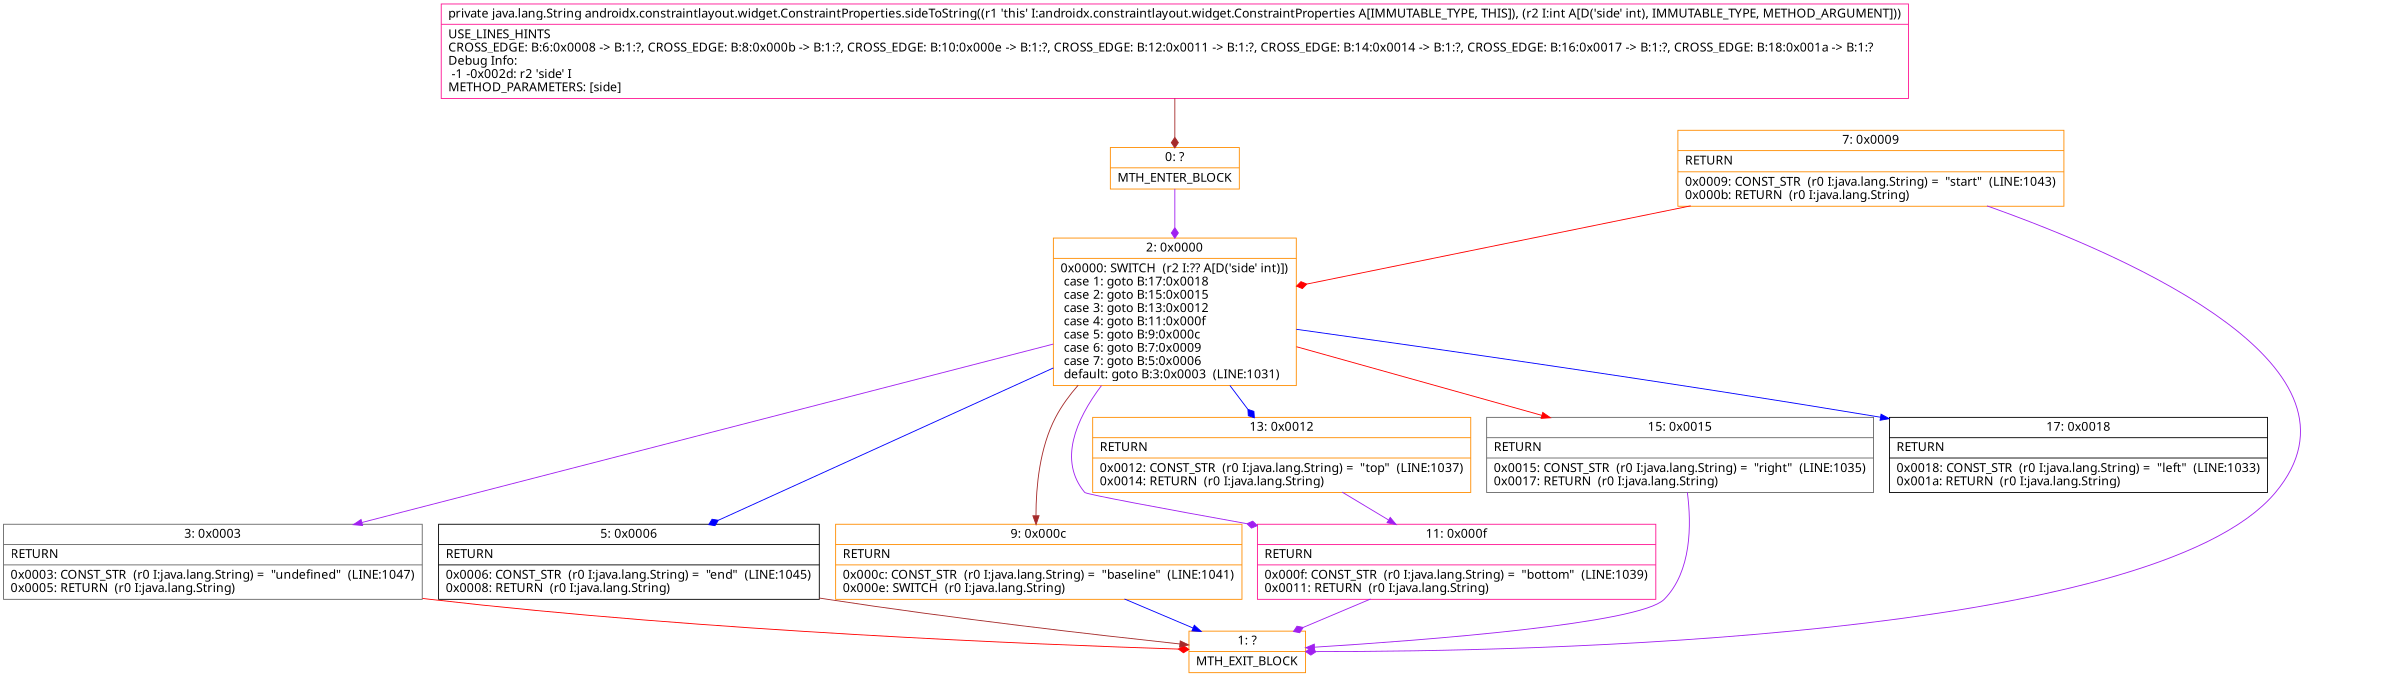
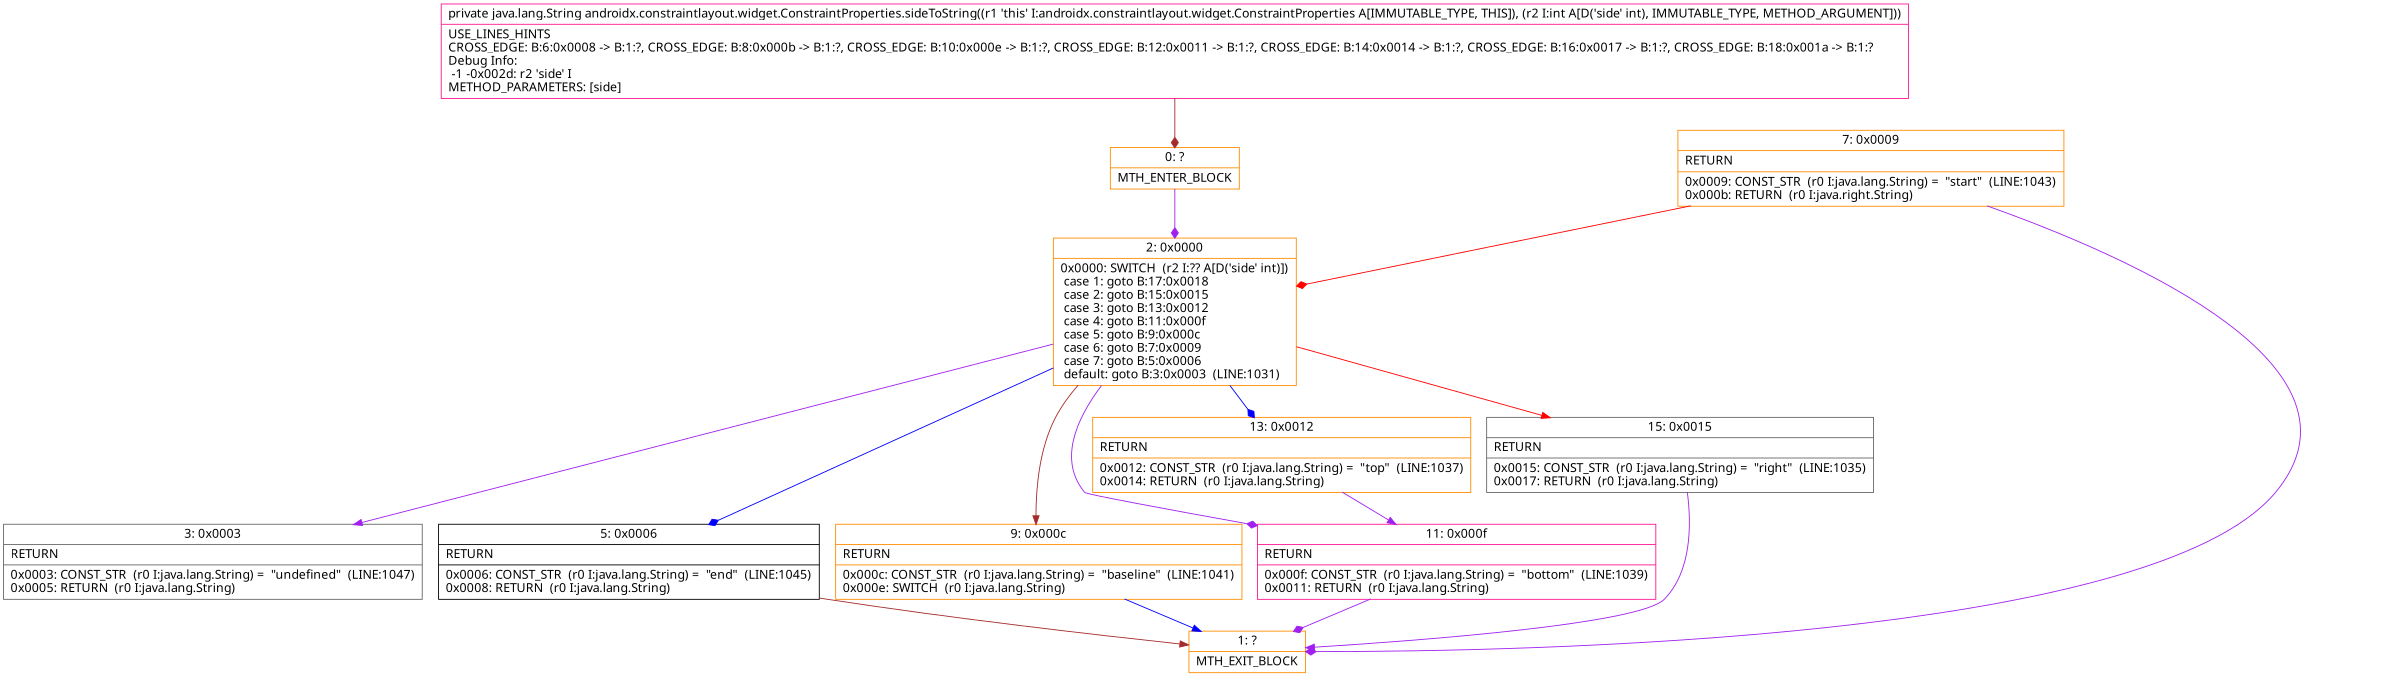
node "7: 0x0009": text "0x000b: RETURN  (r0 I:java.lang.String)" -> "0x000b: RETURN  (r0 I:java.right.String)"
node "17: 0x0018": removed
edge "3: 0x0003" -> "1: ?": removed
